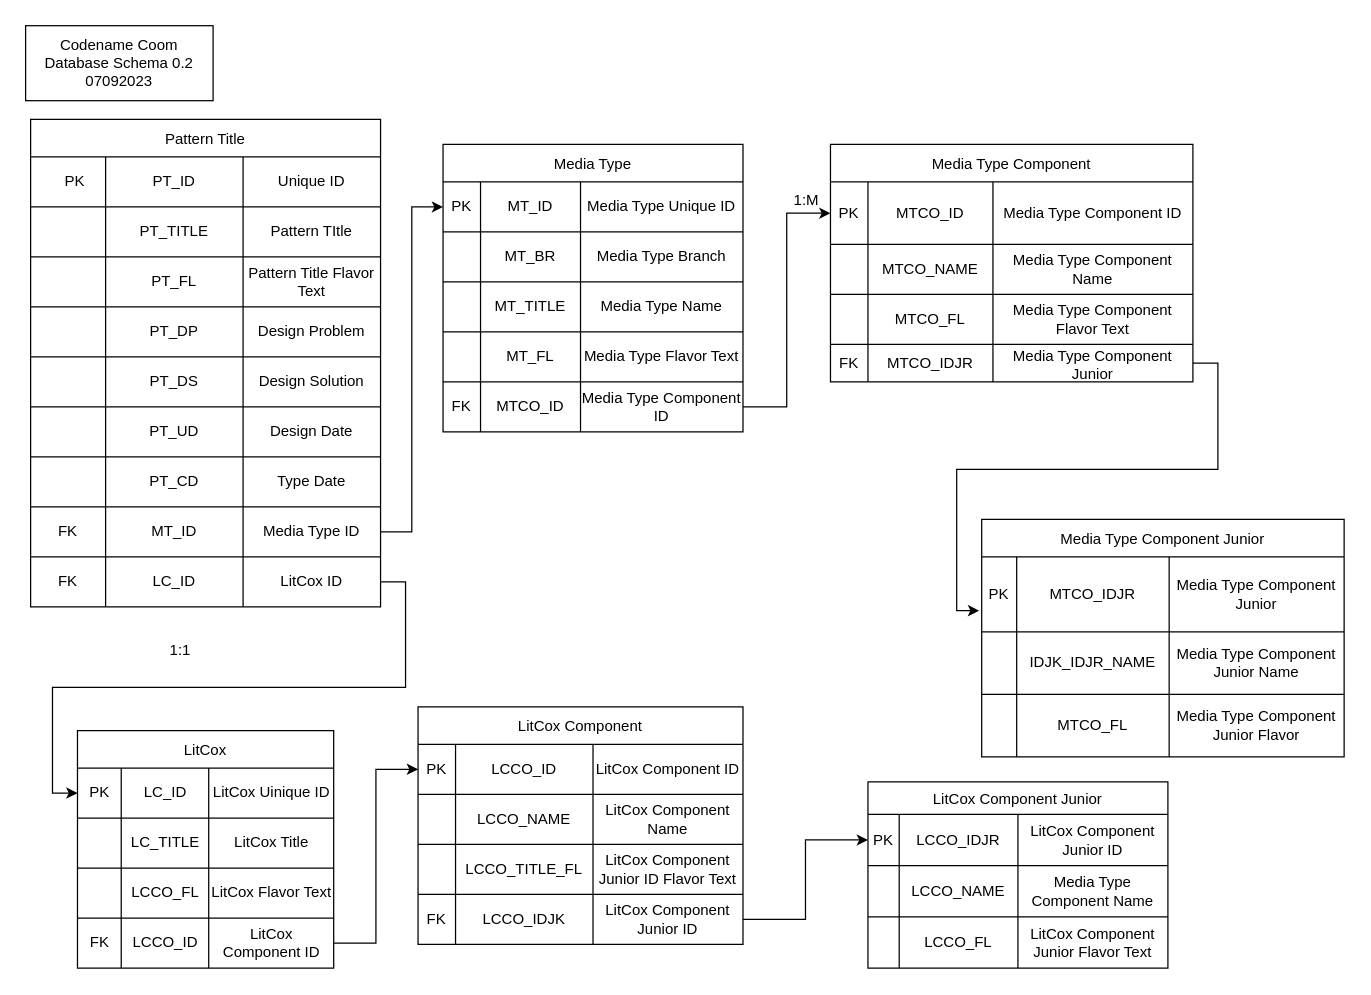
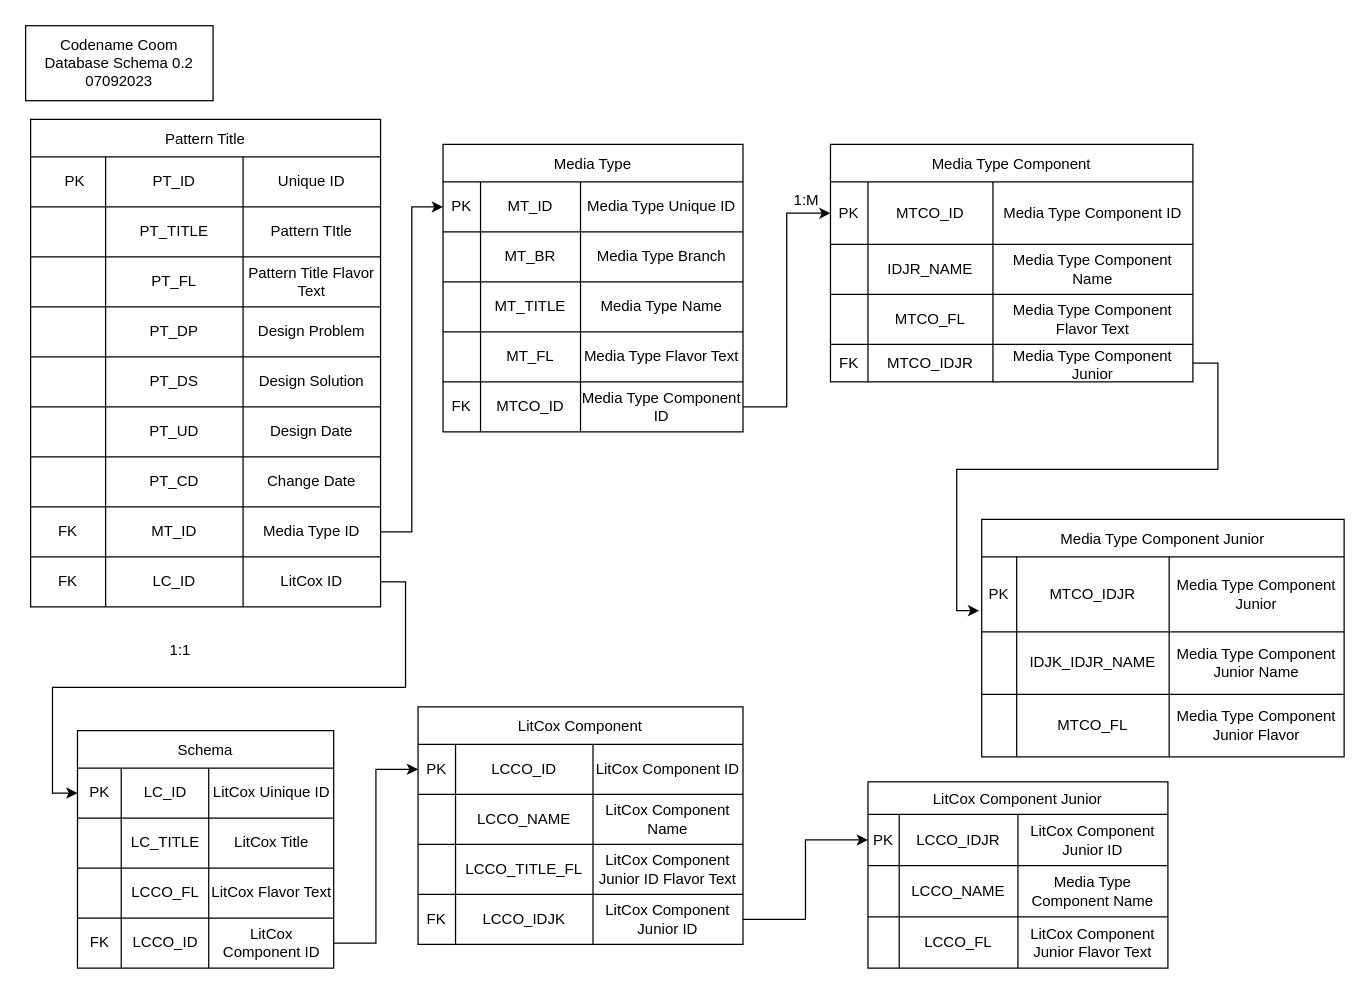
node "MTCO_NAME": label "MTCO_NAME" -> "IDJR_NAME"
node "Type Date": label "Type Date" -> "Change Date"
node "LitCox": label "LitCox" -> "Schema"
